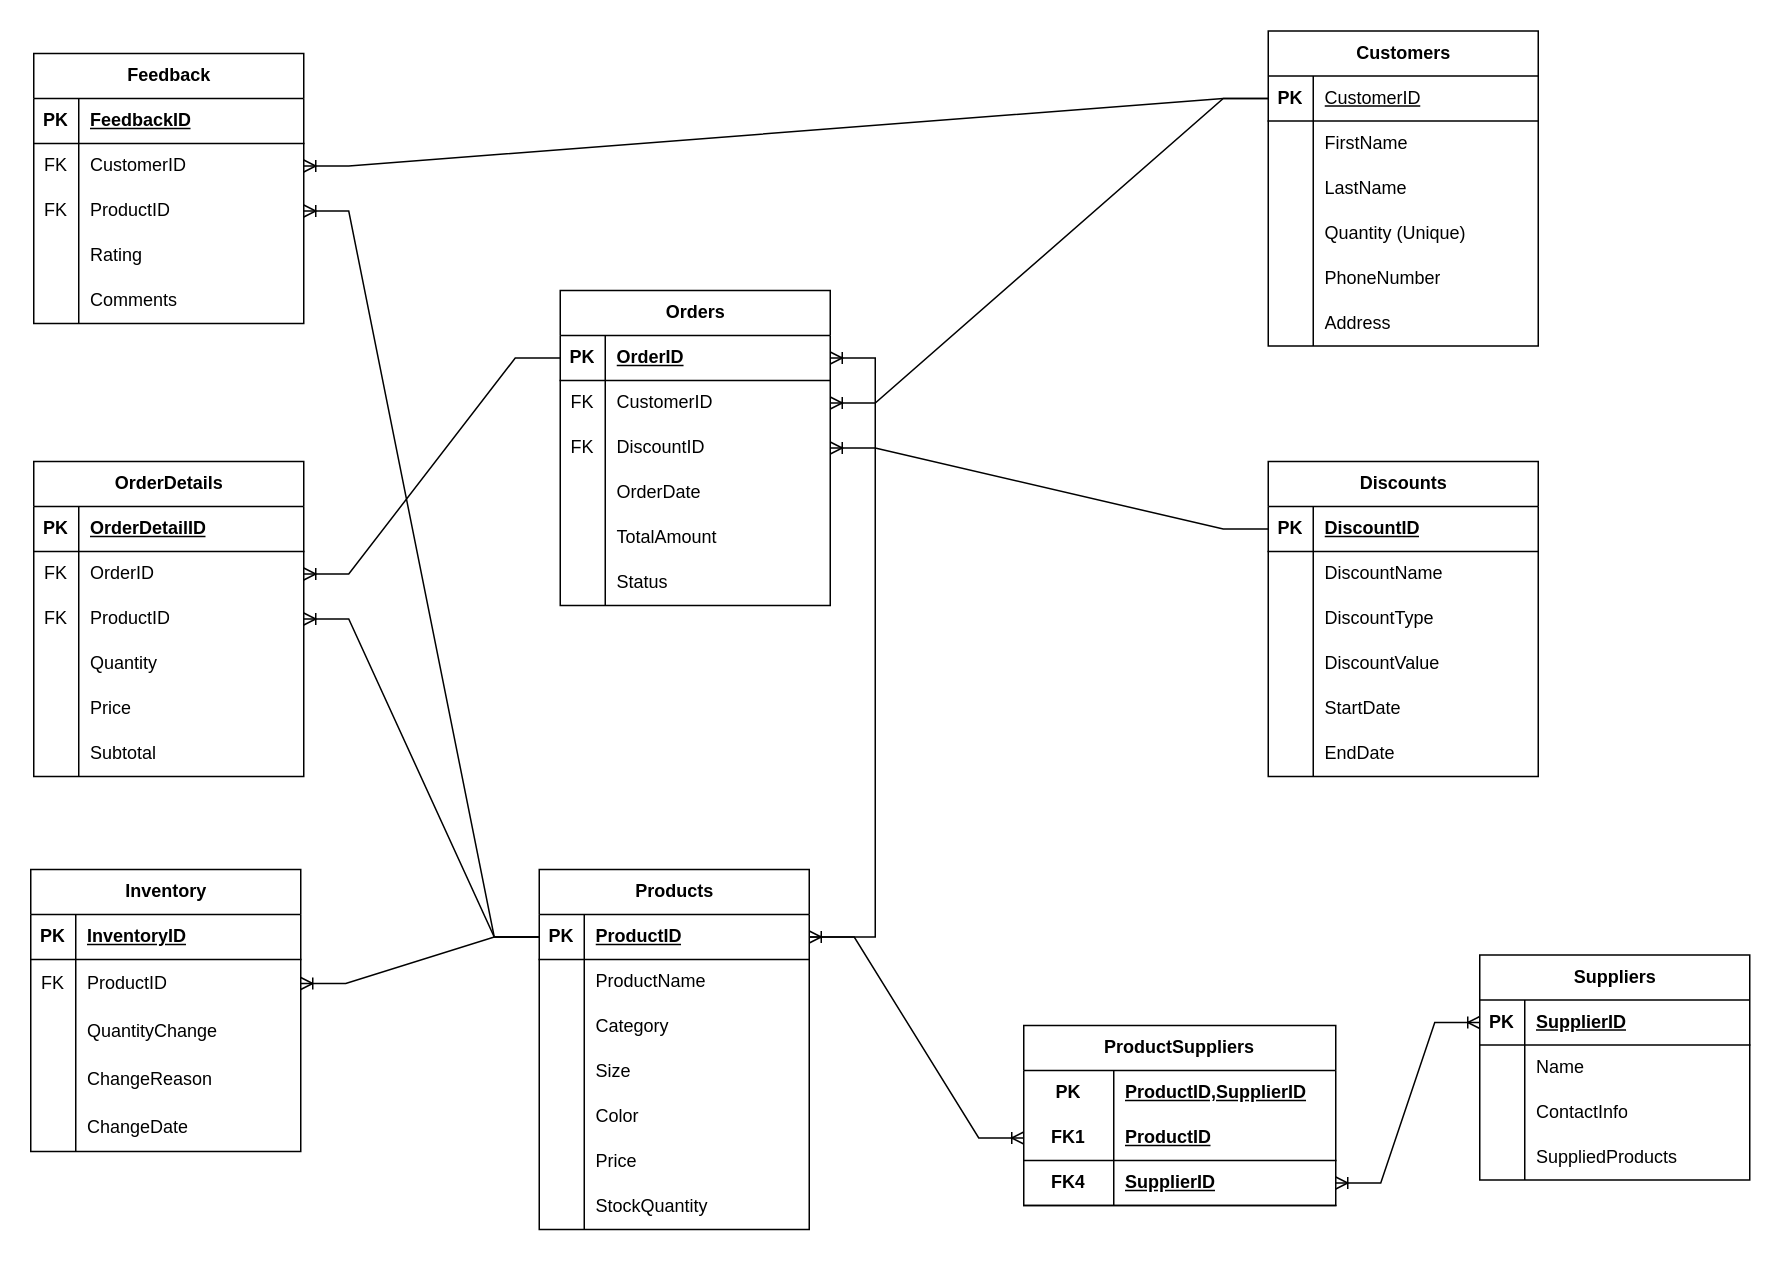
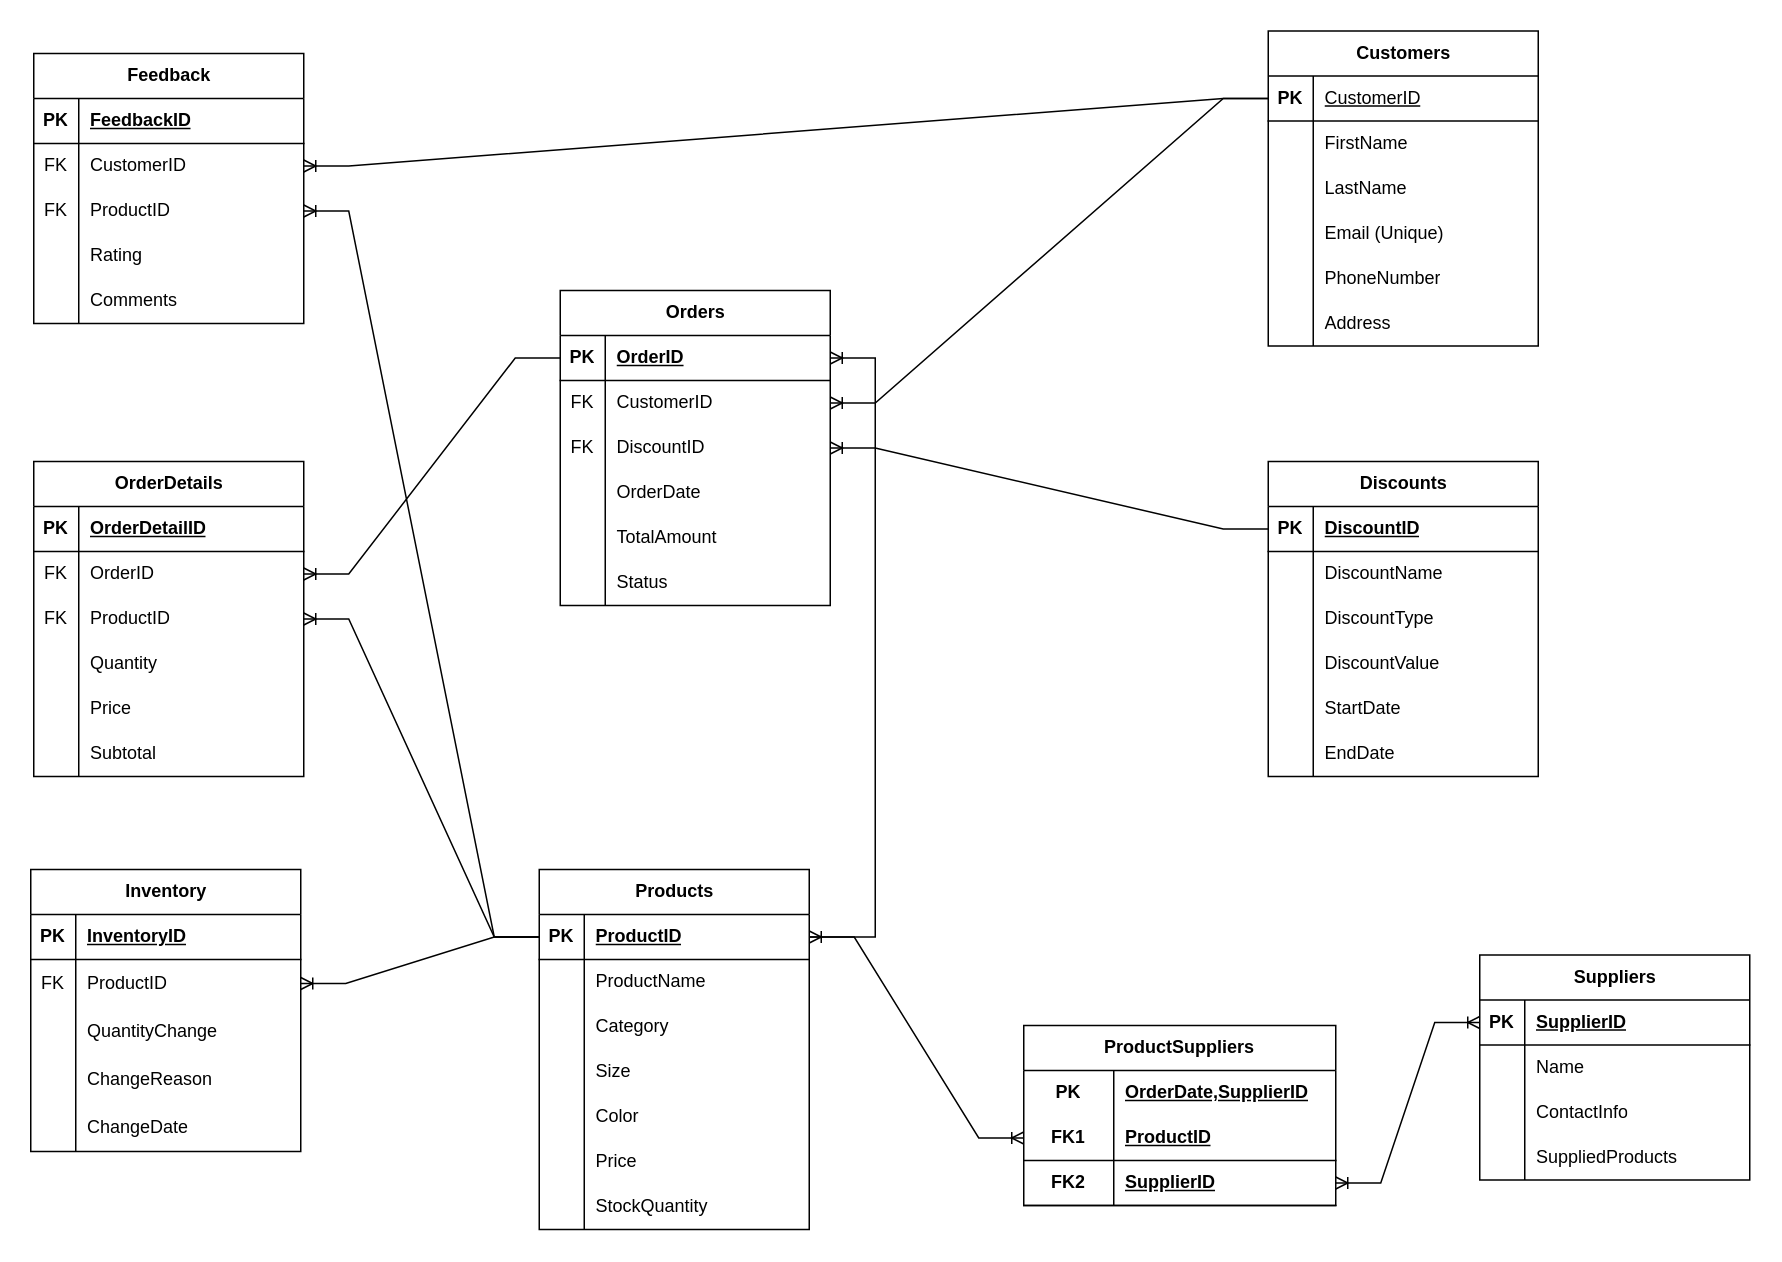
node "Quantity (Unique)": label "Quantity (Unique)" -> "Email (Unique)"
node "ProductID,SupplierID": label "ProductID,SupplierID" -> "OrderDate,SupplierID"
node "FK4": label "FK4" -> "FK2"
